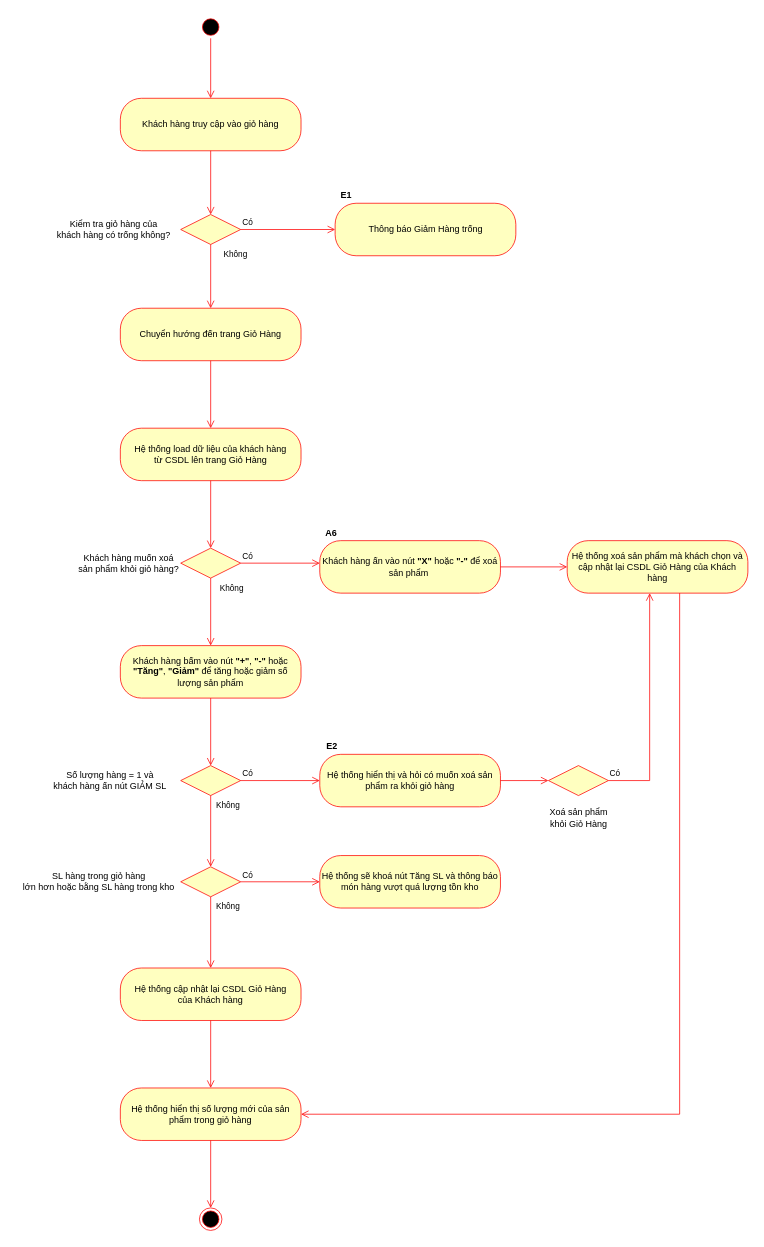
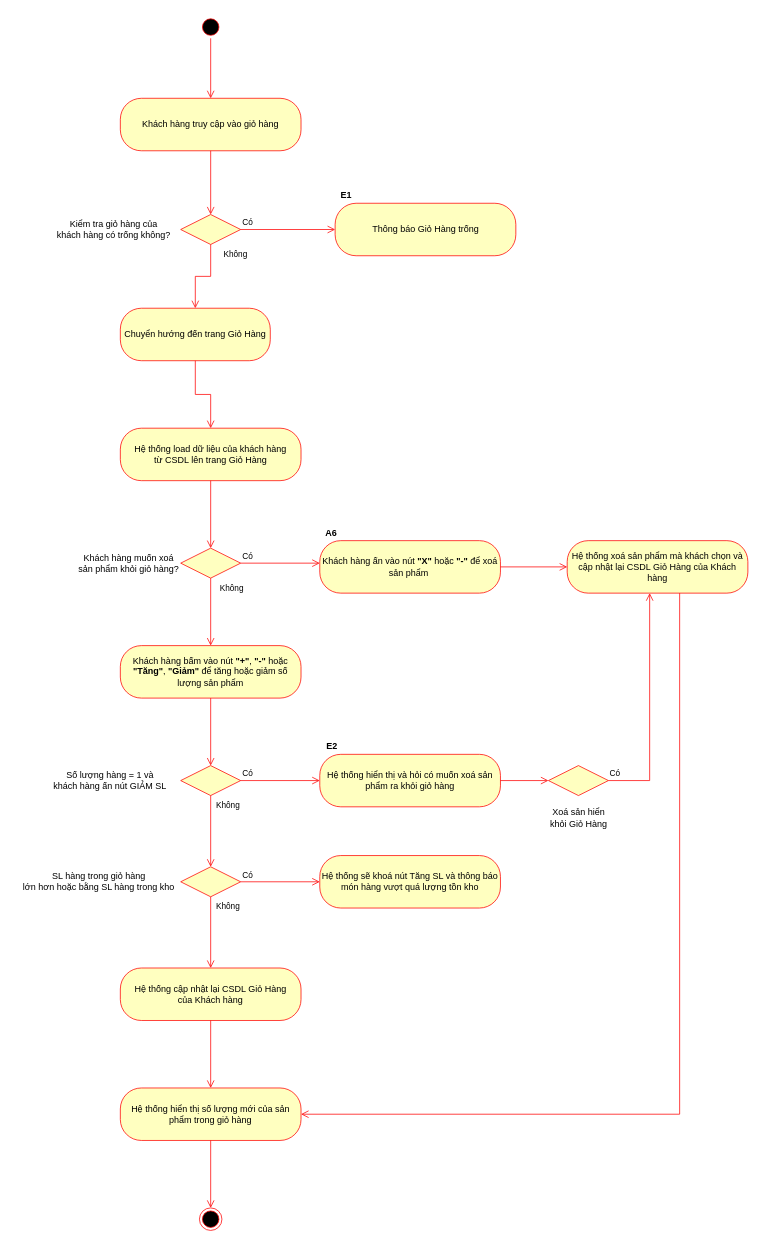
node "Thông báo Giảm Hàng trống": label "Thông báo Giảm Hàng trống" -> "Thông báo Giỏ Hàng trống"
node "Chuyển hướng đến trang Giỏ Hàng": size 181x53 -> 150x53
node "Xoá sản phẩm khỏi Giỏ Hàng": label "Xoá sản phẩm khỏi Giỏ Hàng" -> "Xoá sản hiển khỏi Giỏ Hàng"
